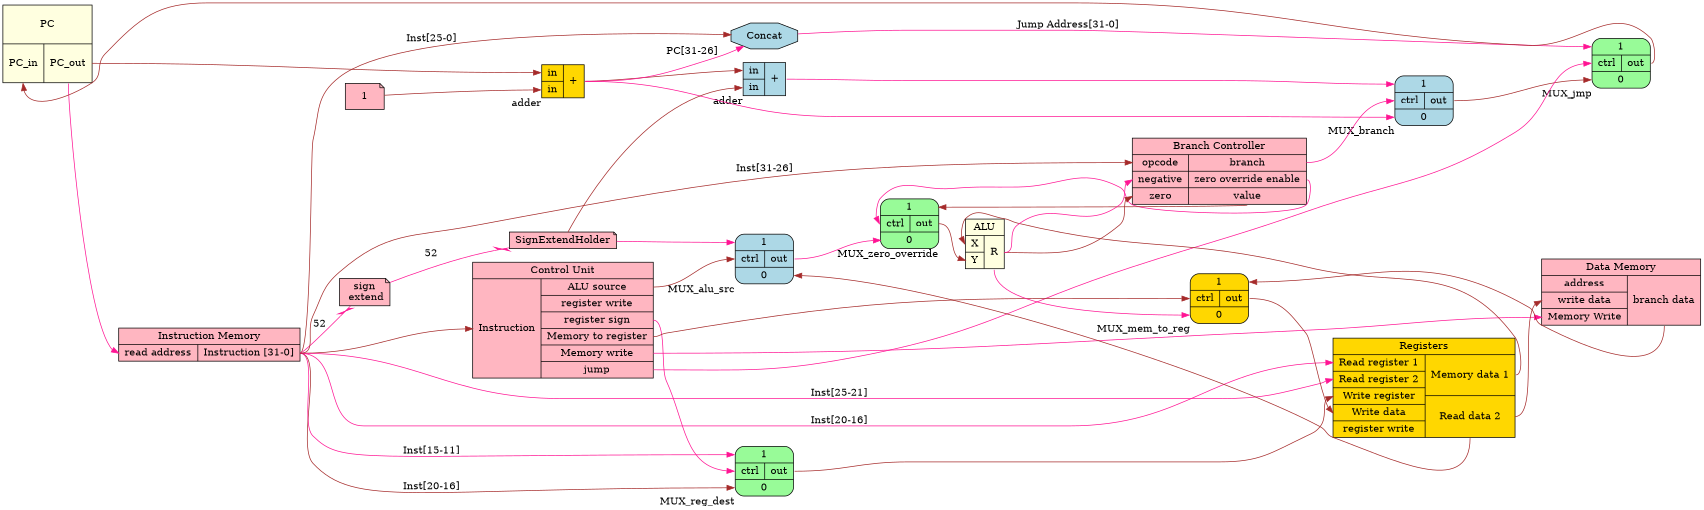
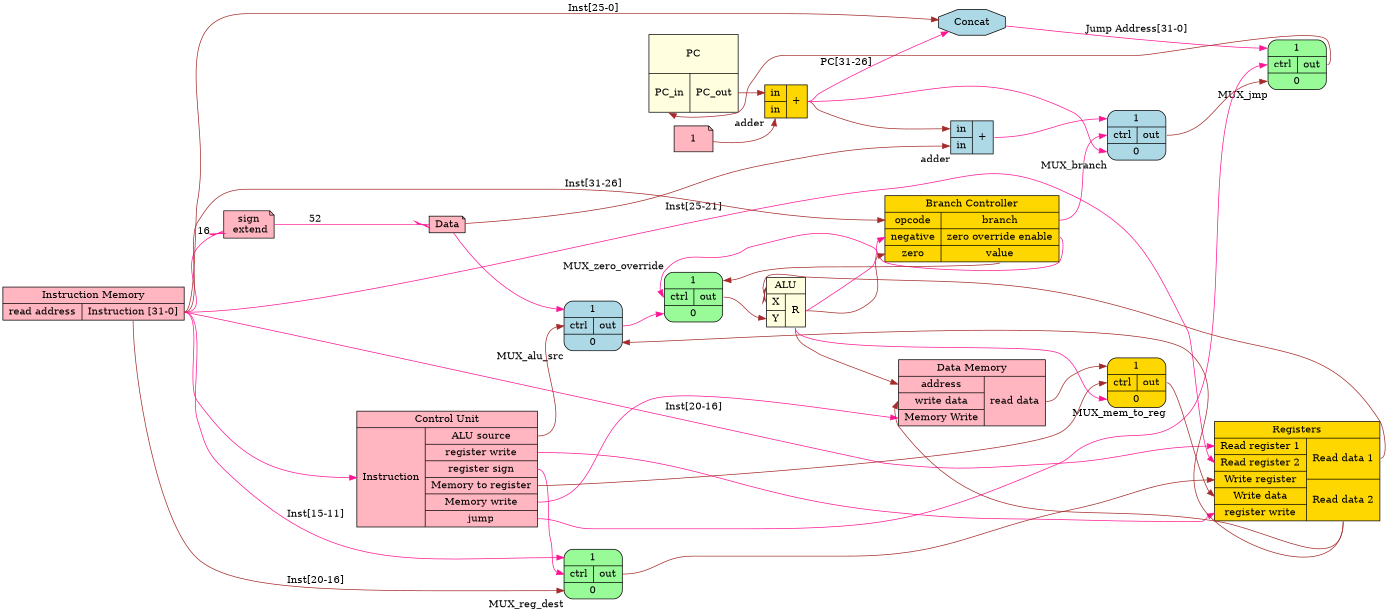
node "Branch Controller": fillcolor lightpink -> gold
edge "PC" -> "Instruction Memory": removed
node "SignExtendHolder": label "SignExtendHolder" -> "Data"
edge "Registers" -> "ALU": arrowhead normal -> rcrowlvee
node "Data Memory": text "branch data" -> "read data"
edge "Instruction Memory" -> "sign extend": label "52" -> "16"
edge "Instruction Memory" -> "Control Unit": color brown -> deeppink
edge "ALU" -> "Data Memory": added
node "Registers": text "Memory data 1" -> "Read data 1"
edge "Control Unit" -> "Registers": added
